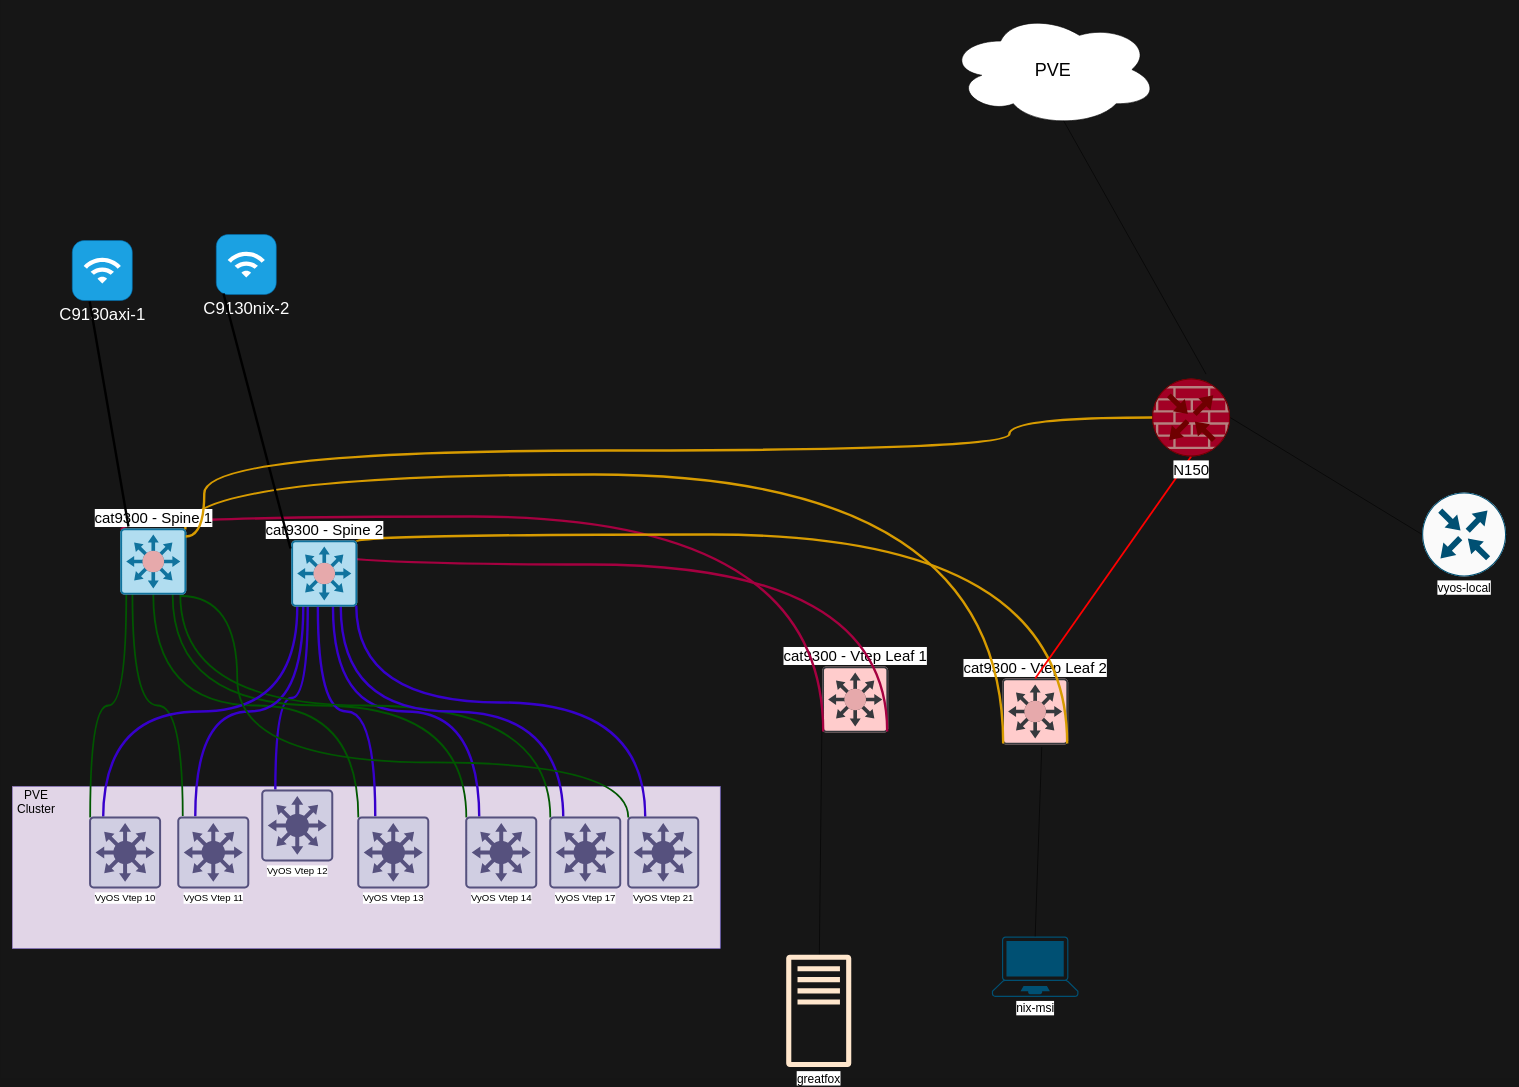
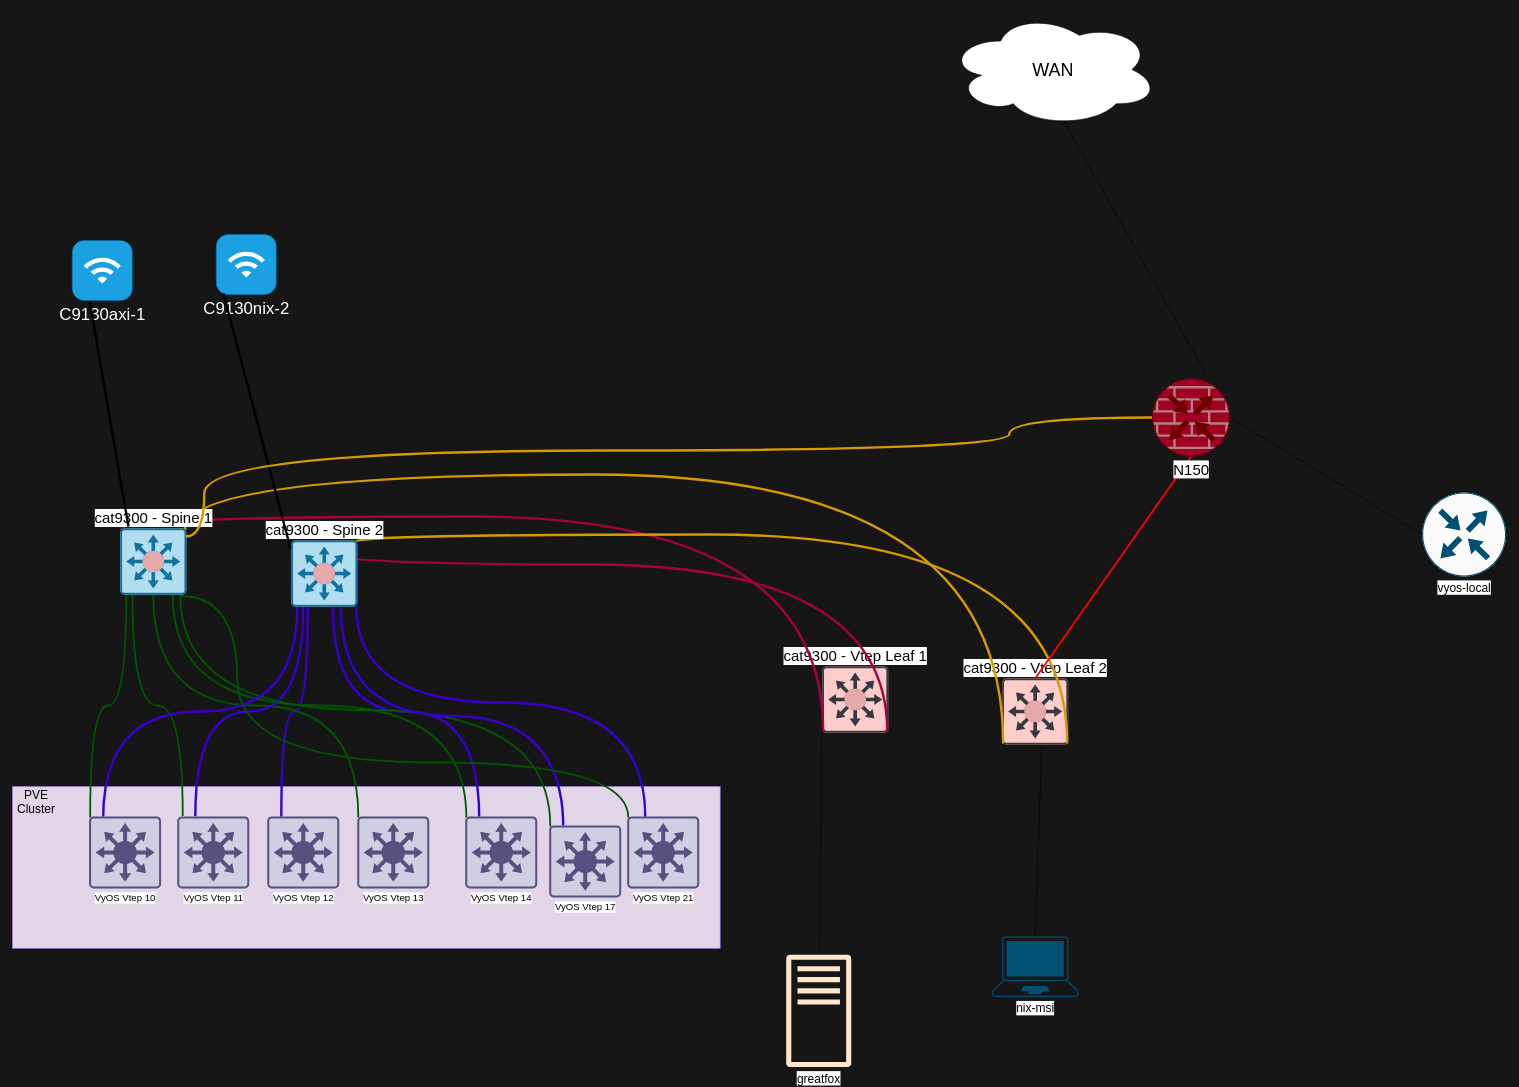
node "PVE": label "PVE" -> "WAN"
edge "cat9300 - Spine 2" -- "VyOS Vtep 13": removed
node "VyOS Vtep 12": moved (297, 825) -> (303, 852)
node "VyOS Vtep 17": moved (585, 852) -> (585, 861)
